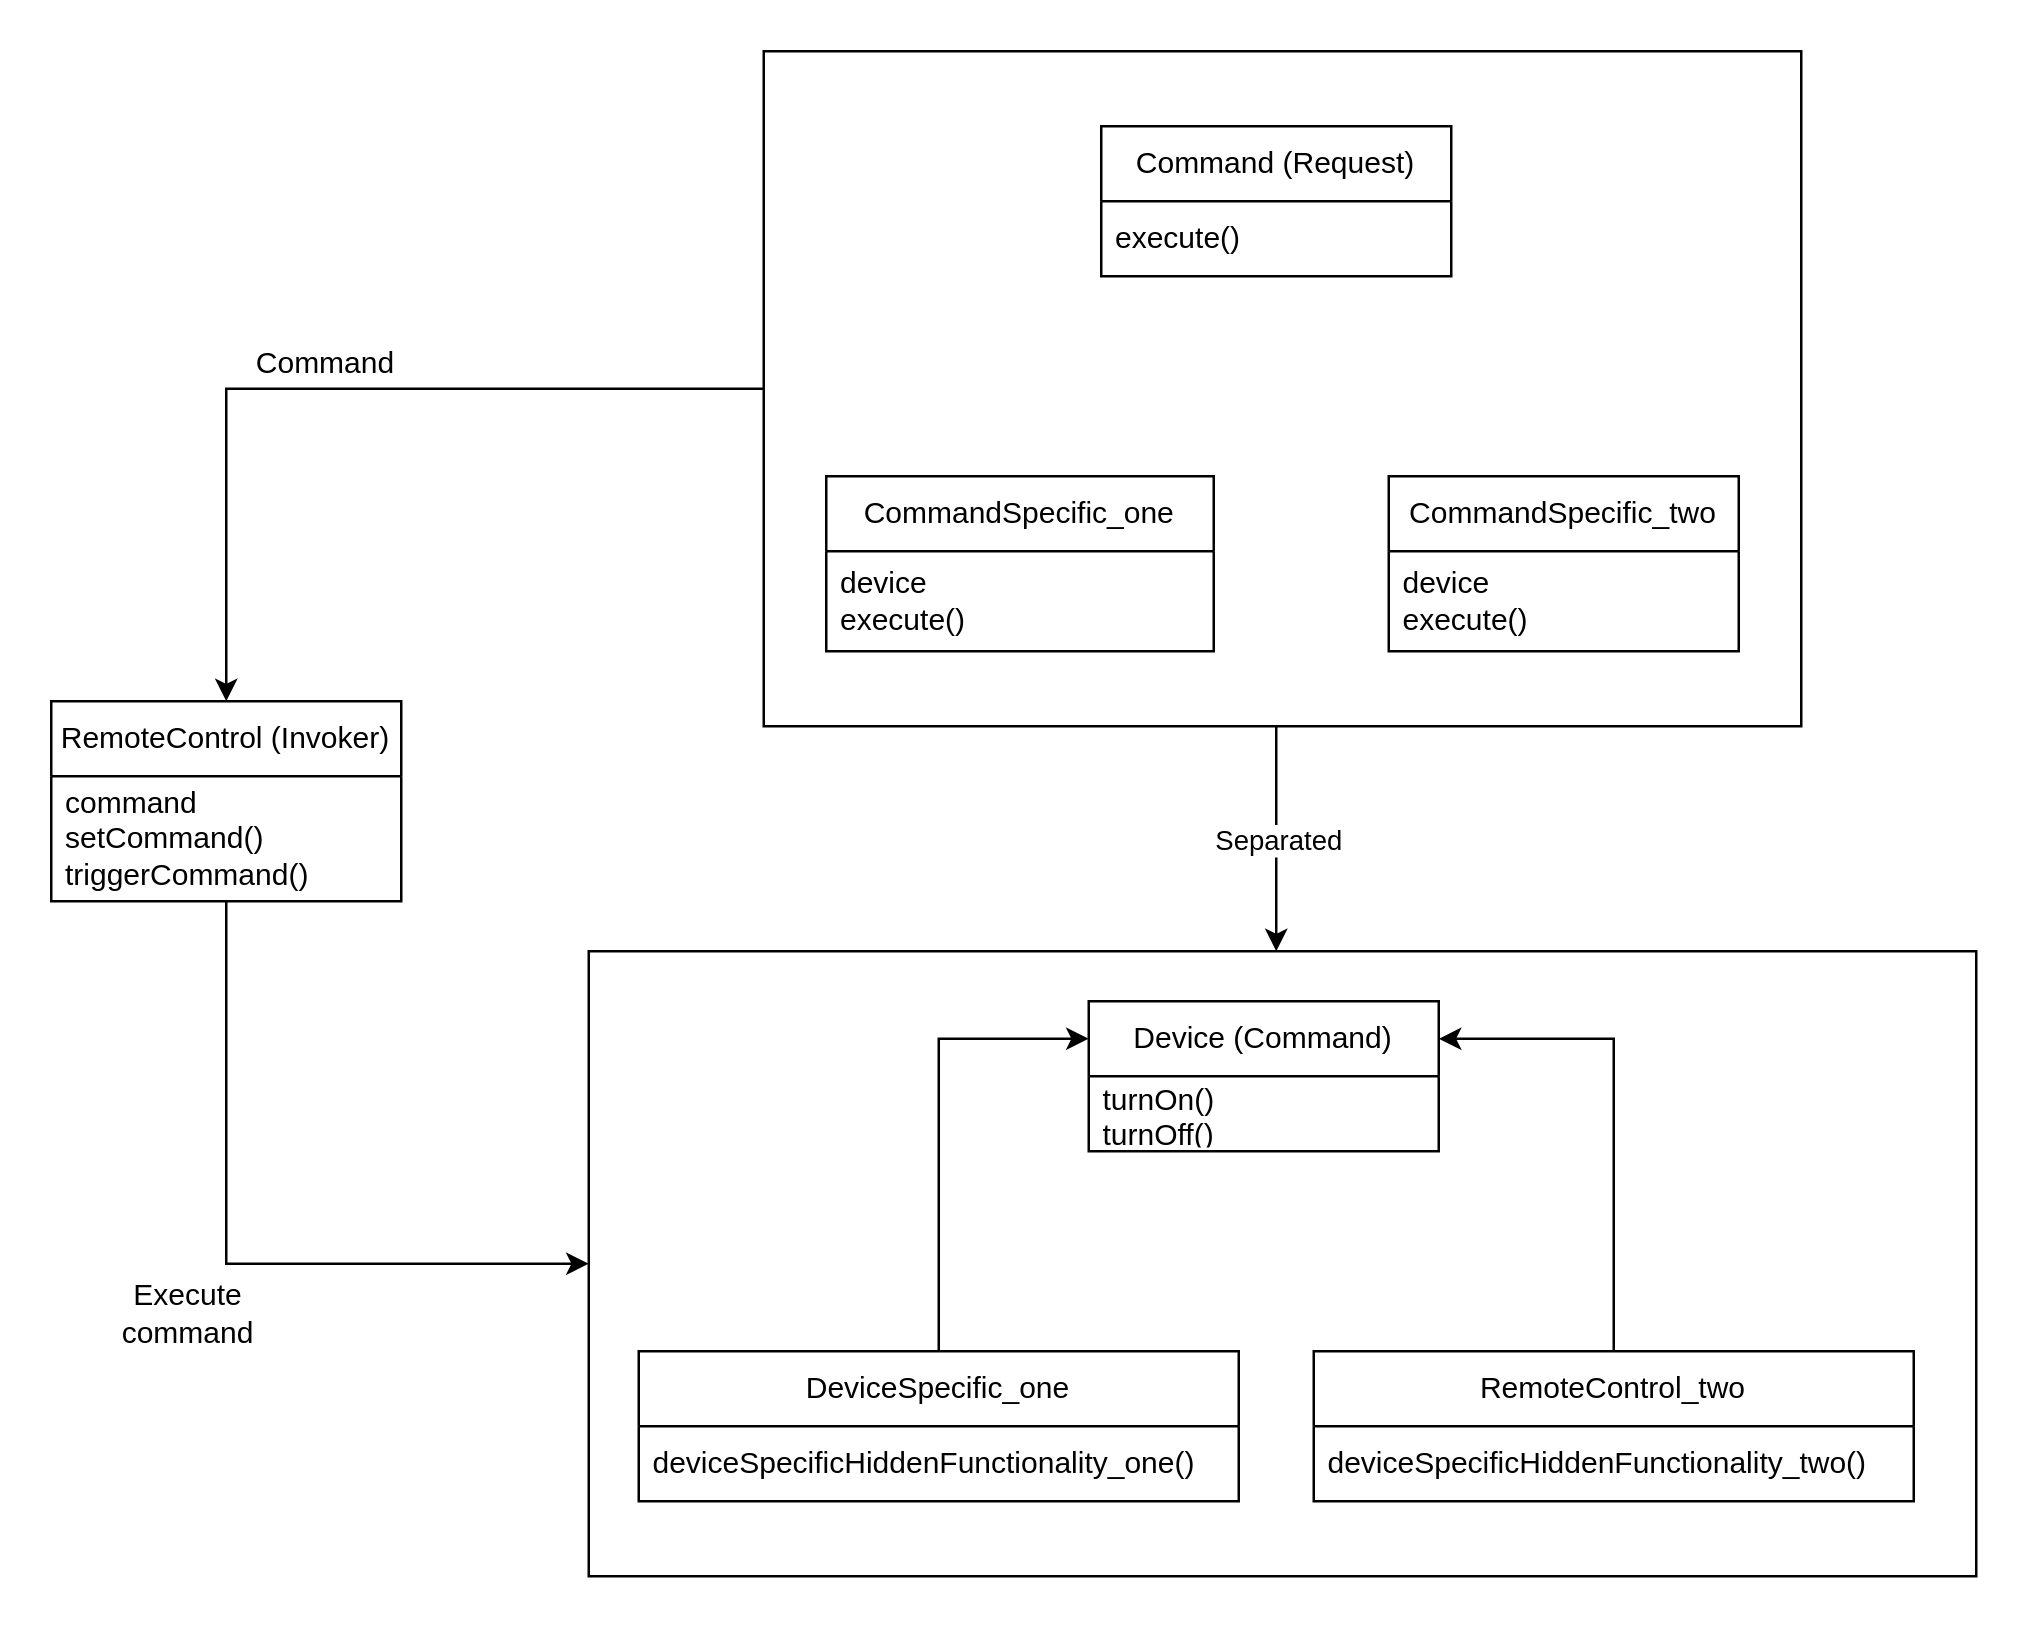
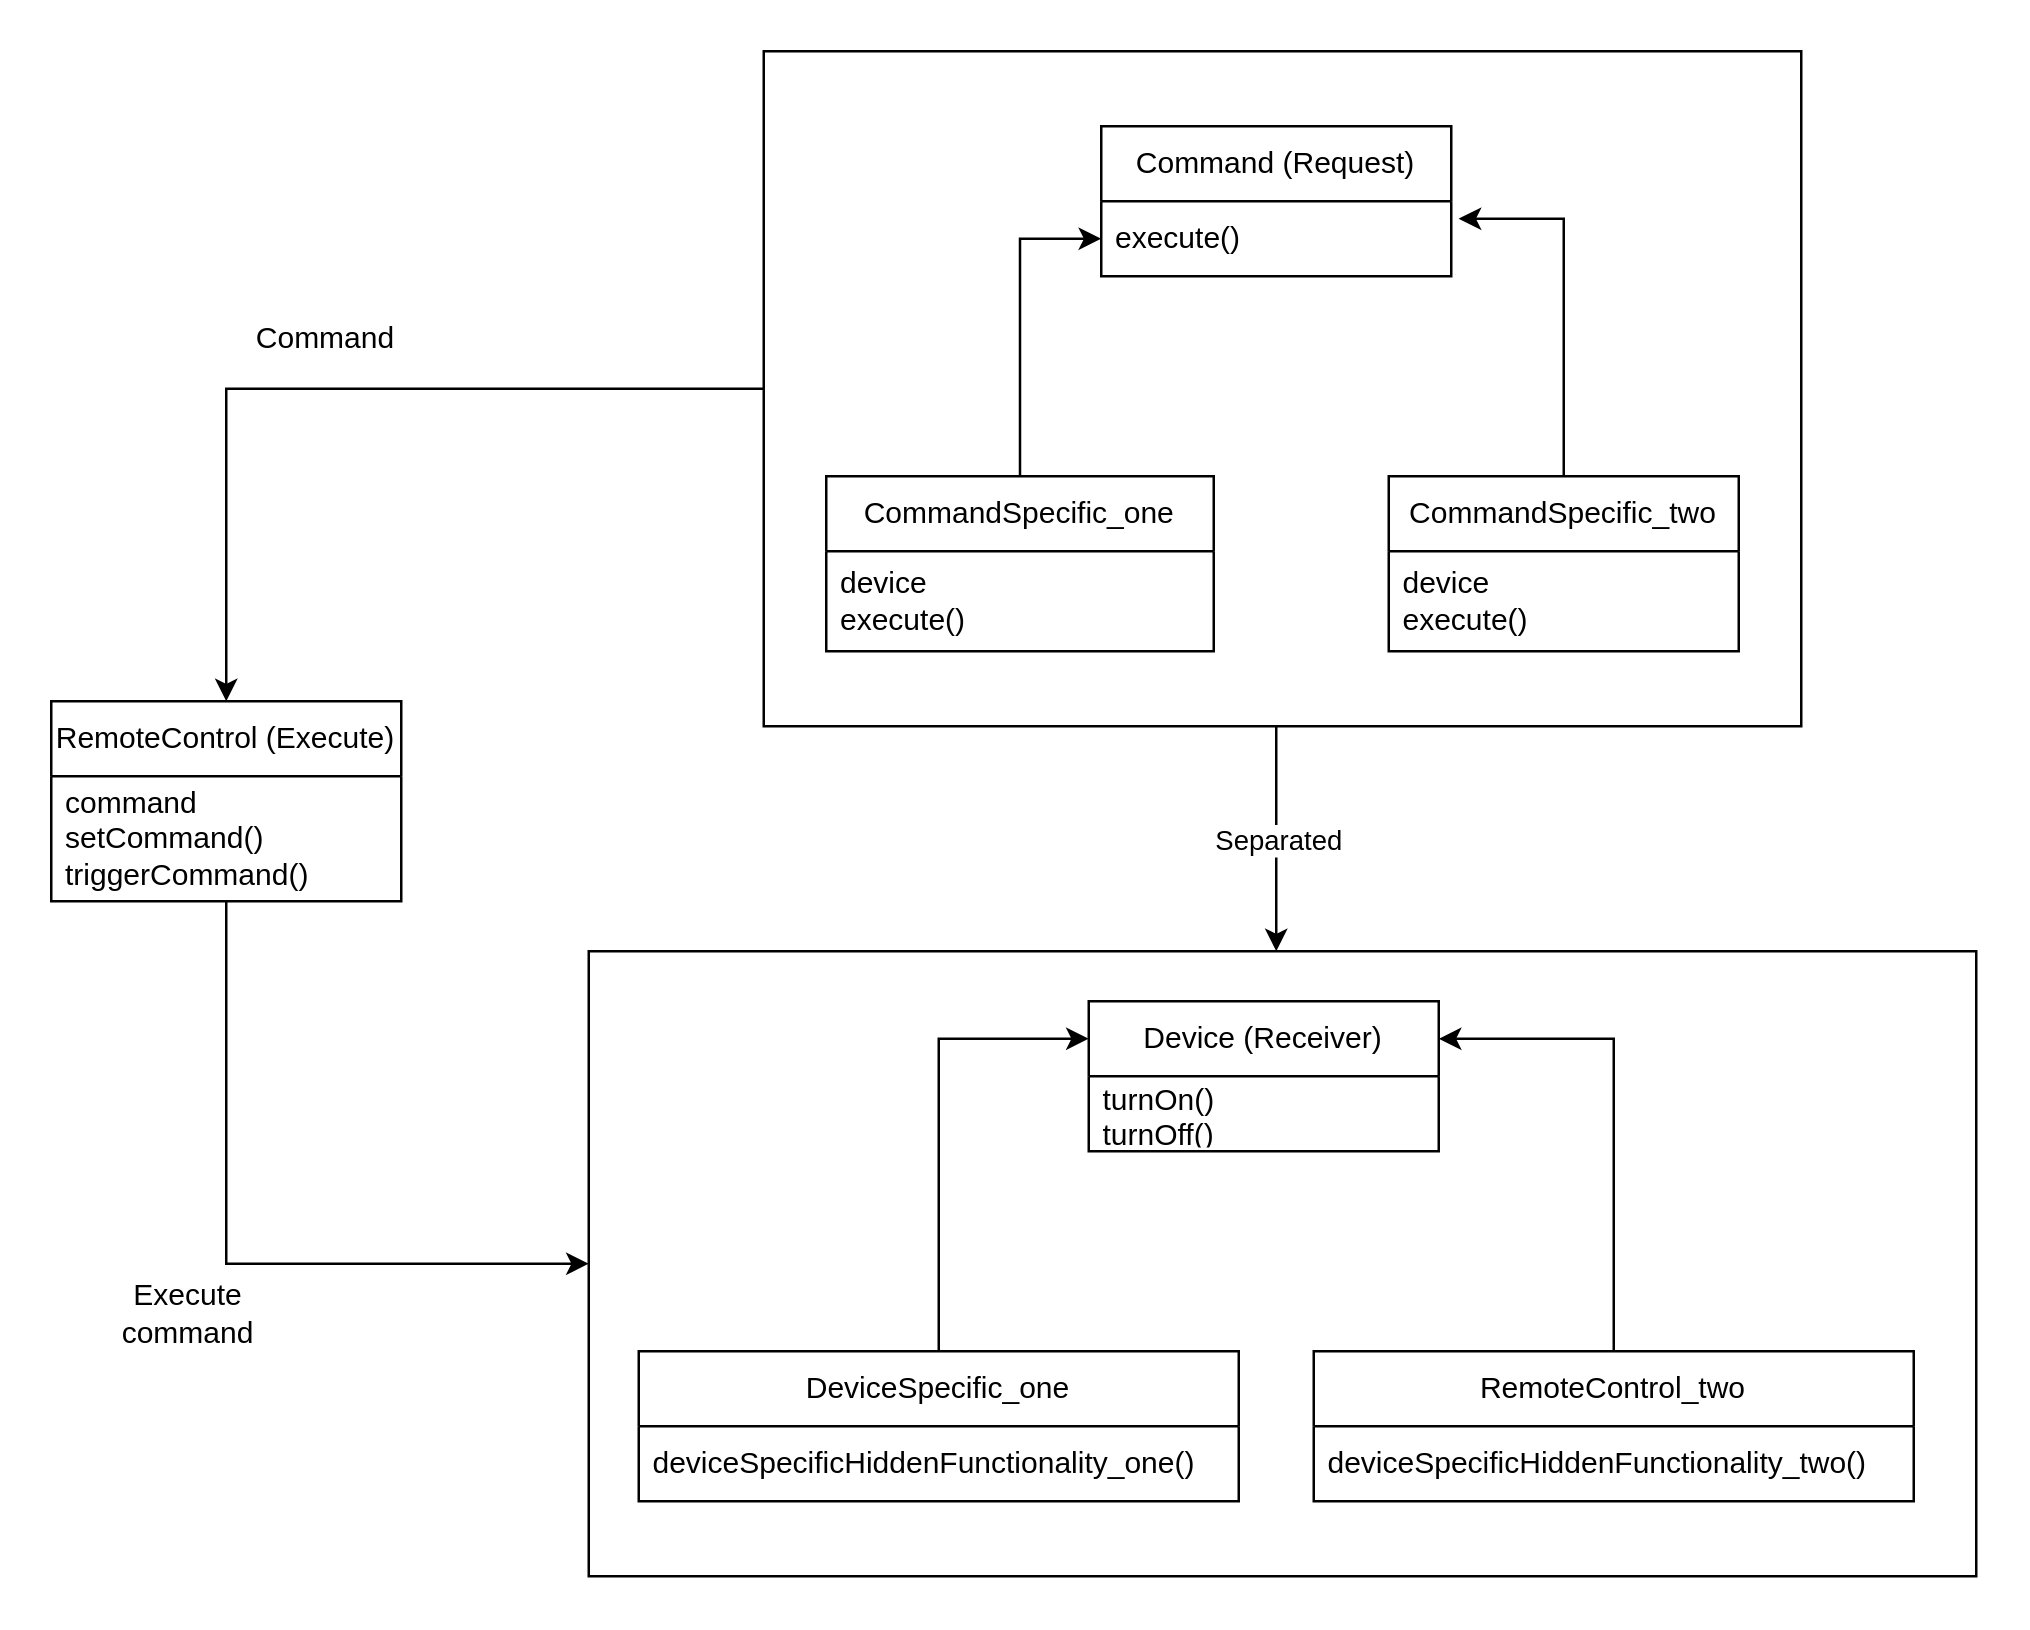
edge "CommandSpecific_two" -> "execute()": added
edge "CommandSpecific_one" -> "execute()": added
node "Command": moved (326, 364) -> (326, 339)
node "RemoteControl (Invoker)": label "RemoteControl (Invoker)" -> "RemoteControl (Execute)"
node "Device (Command)": label "Device (Command)" -> "Device (Receiver)"
